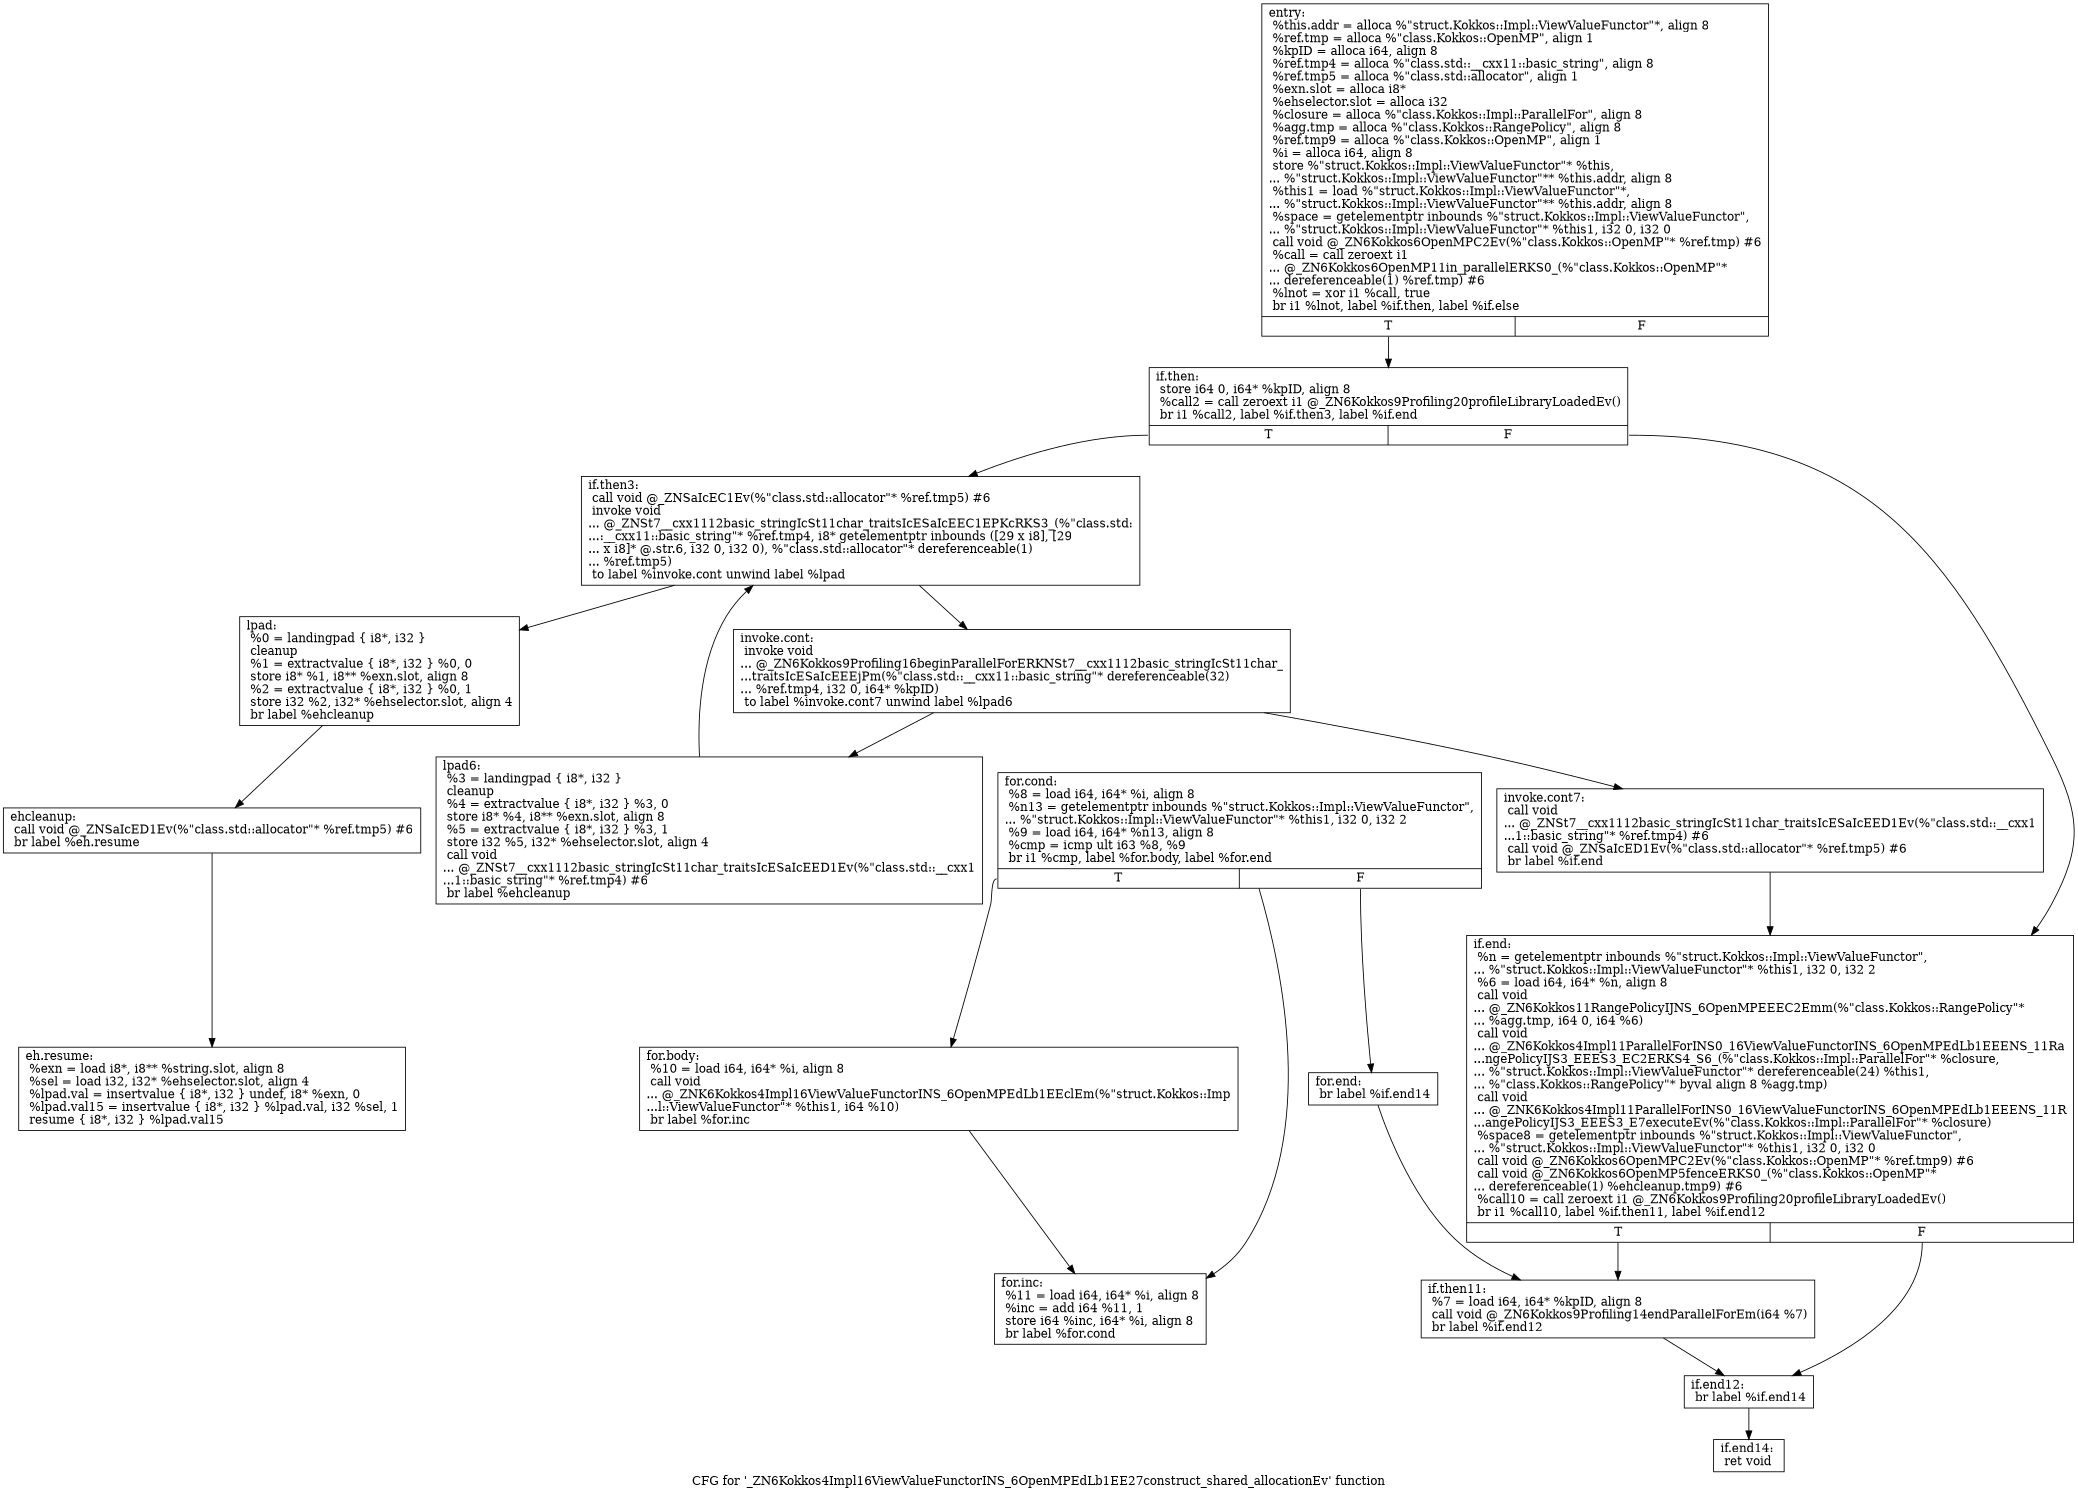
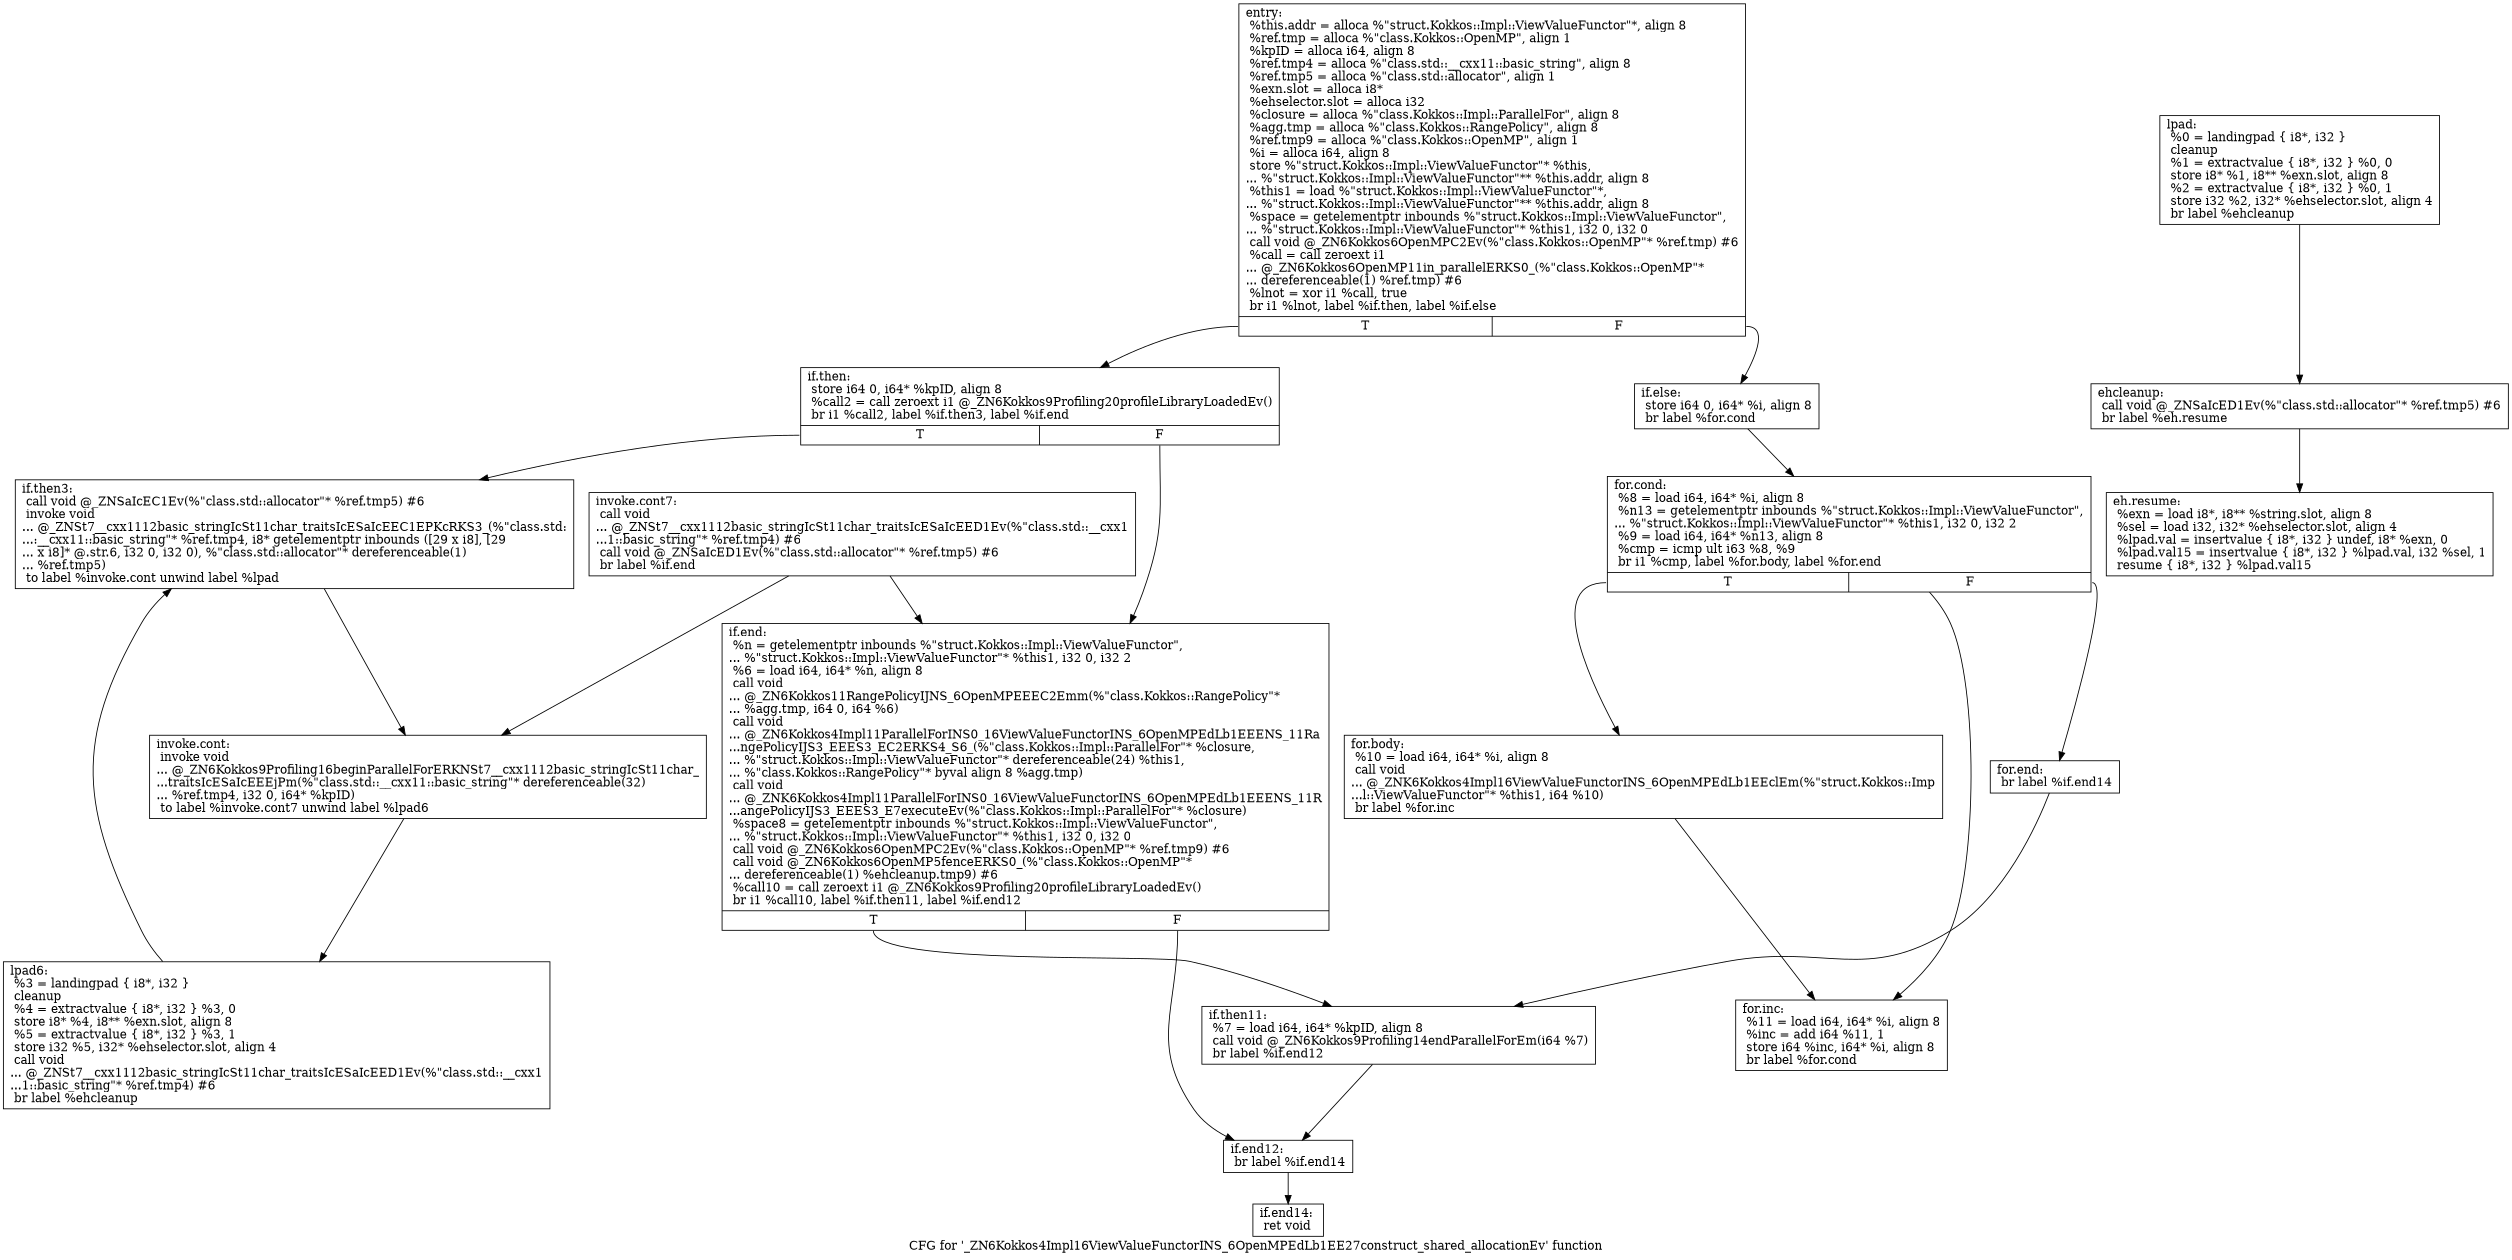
node "if.else:": added
edge "if.then3:" -> "lpad:": removed
edge "invoke.cont:" -> "invoke.cont7:": reversed
